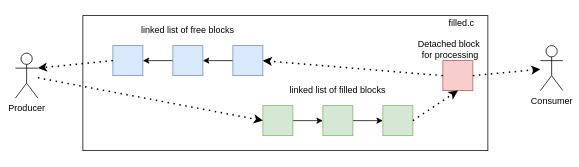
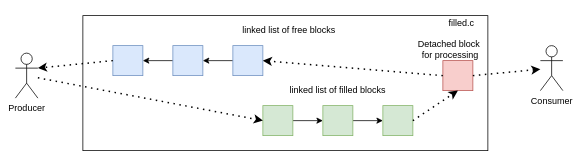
node "linked list of free blocks": moved (188, 30) -> (289, 30)
